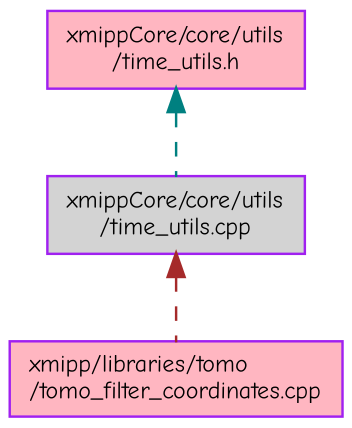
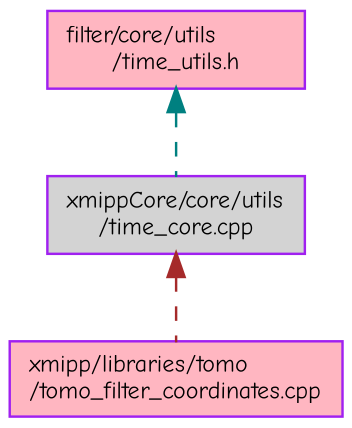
node "xmippCore/core/utils /time_utils.h": label "xmippCore/core/utils /time_utils.h" -> "filter/core/utils /time_utils.h"
node "xmippCore/core/utils /time_utils.cpp": label "xmippCore/core/utils /time_utils.cpp" -> "xmippCore/core/utils /time_core.cpp"
